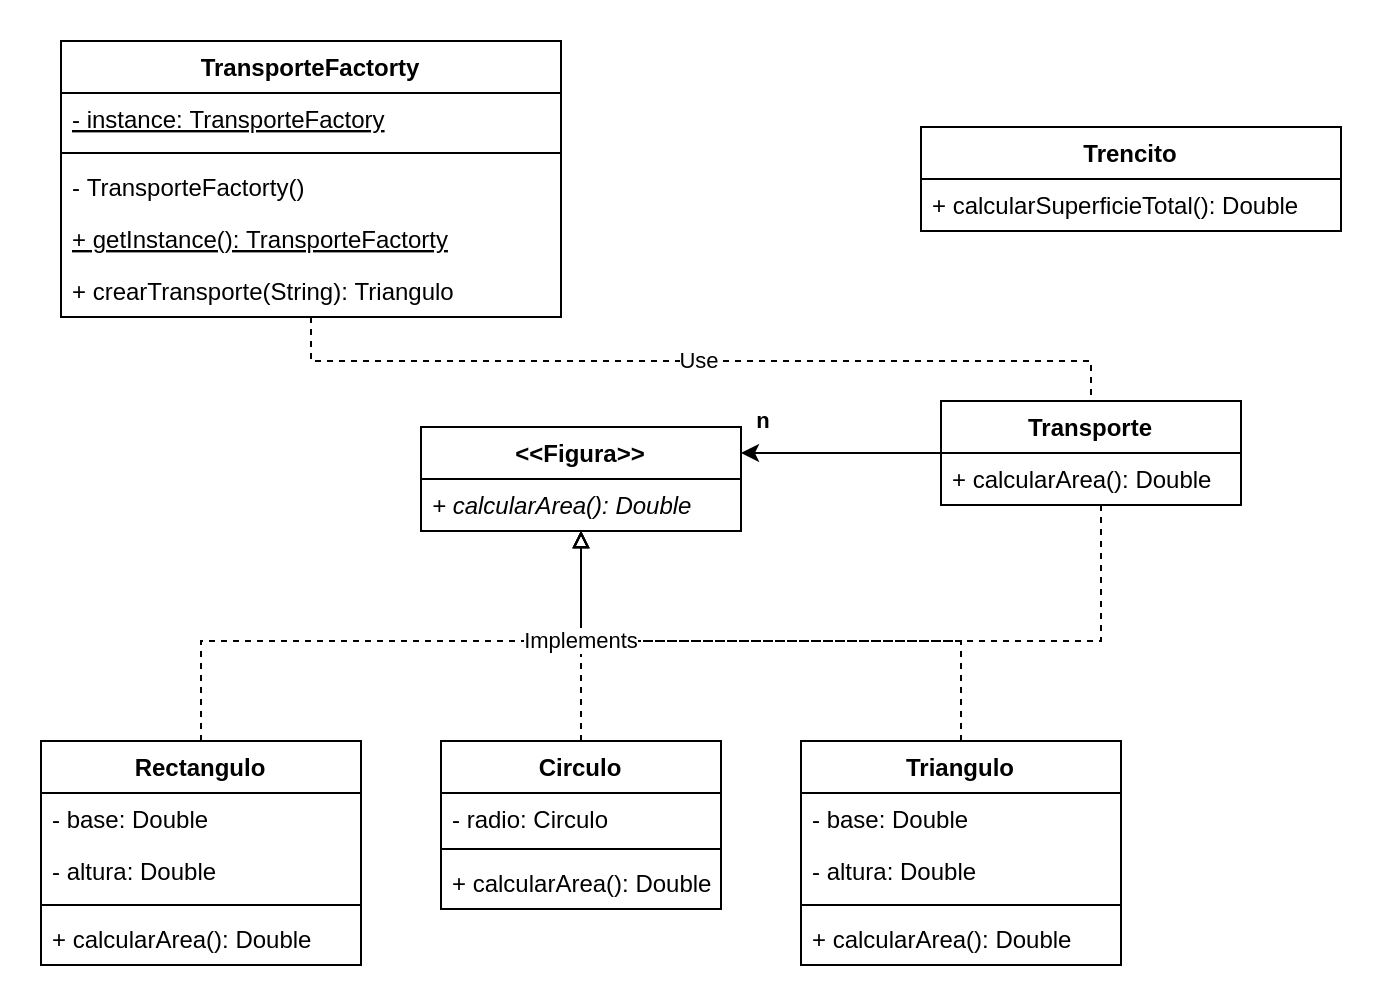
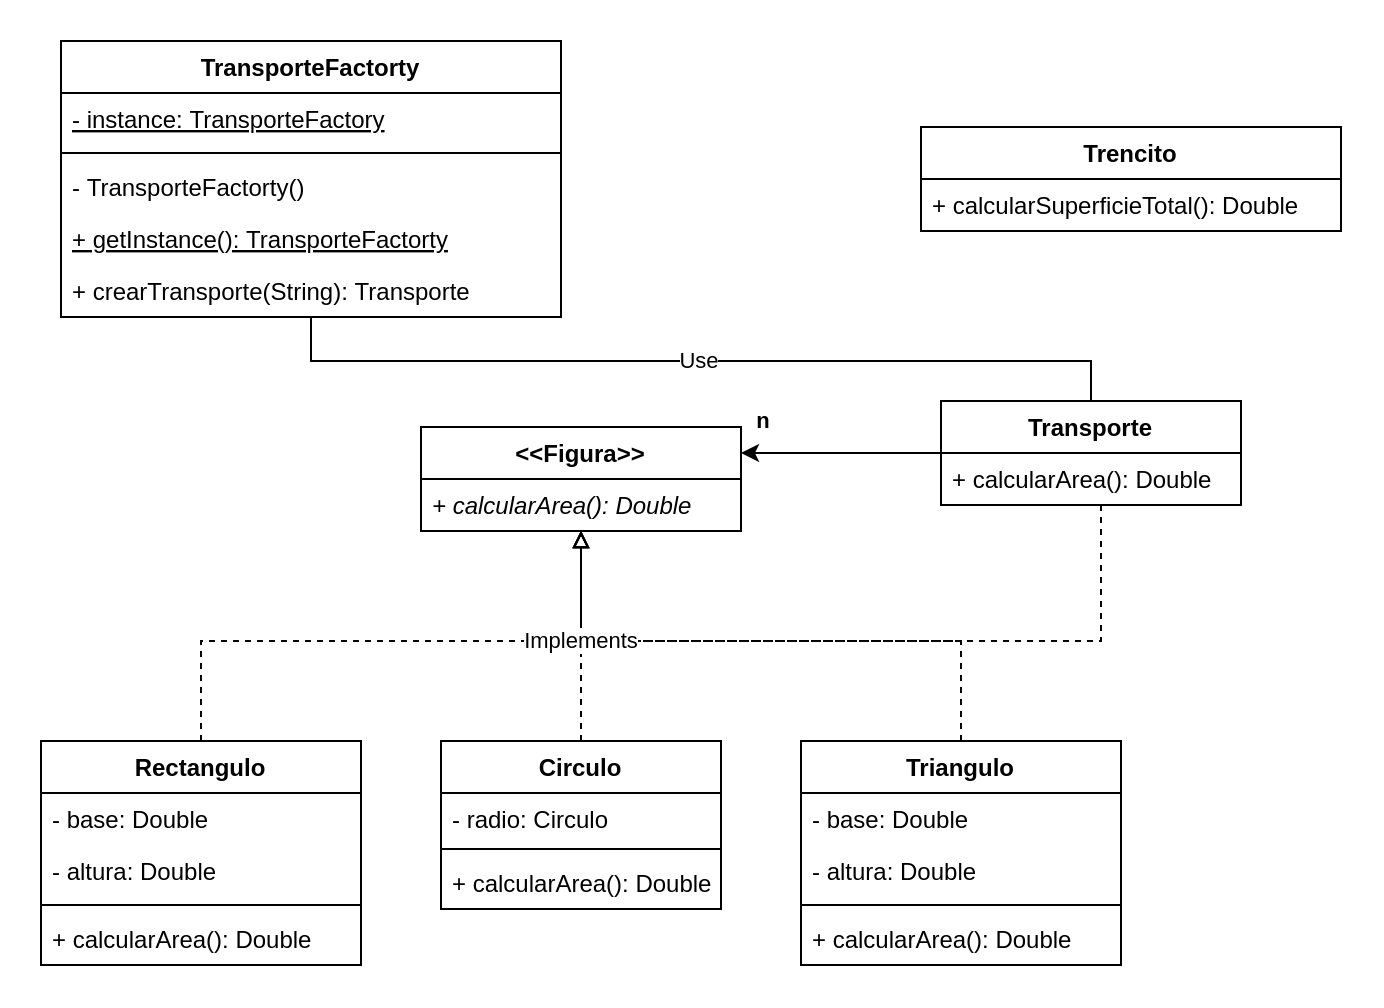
node "+ crearTransporte(String): Triangulo": label "+ crearTransporte(String): Triangulo" -> "+ crearTransporte(String): Transporte"
edge "TransporteFactorty" -- "Transporte": style dashed -> solid
